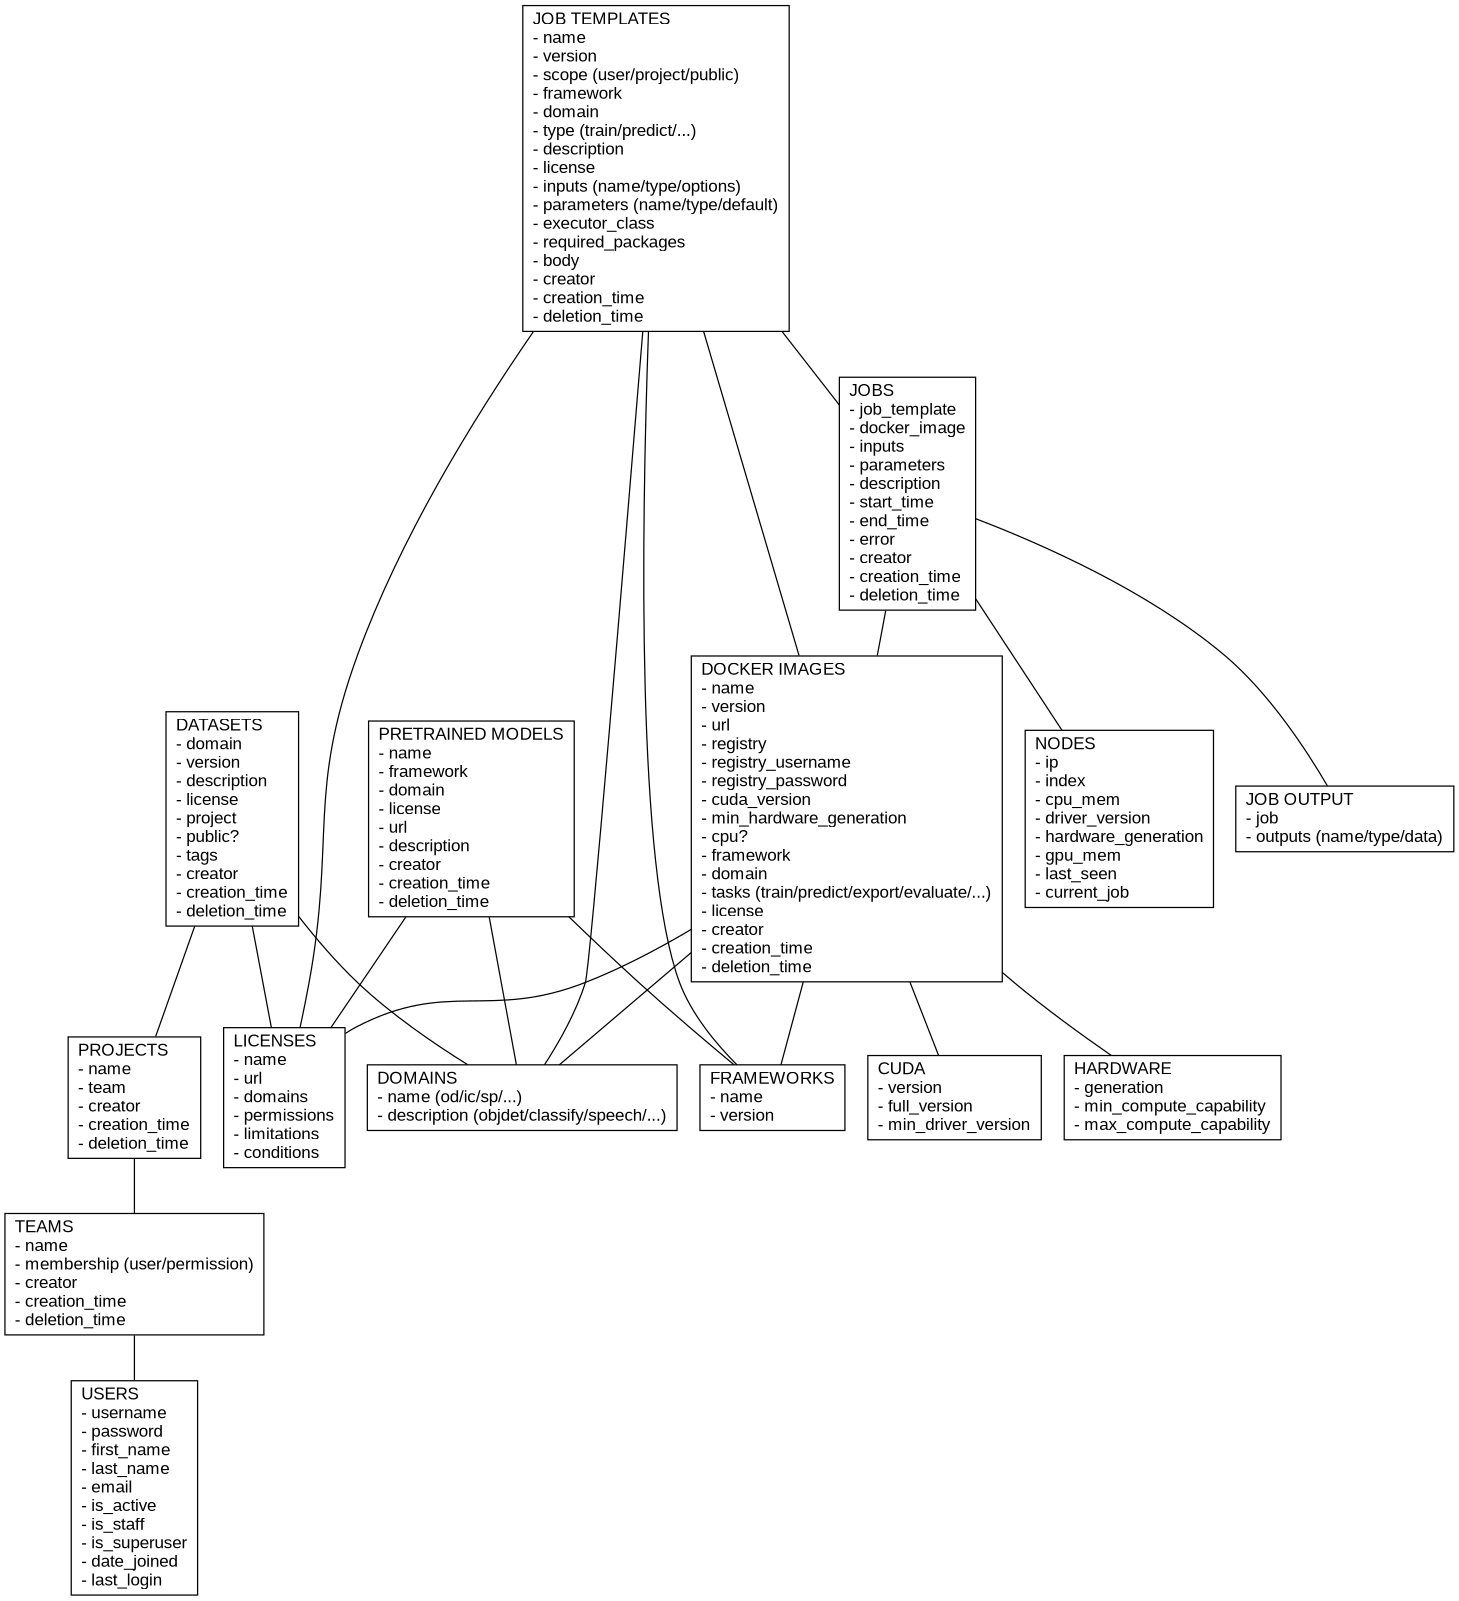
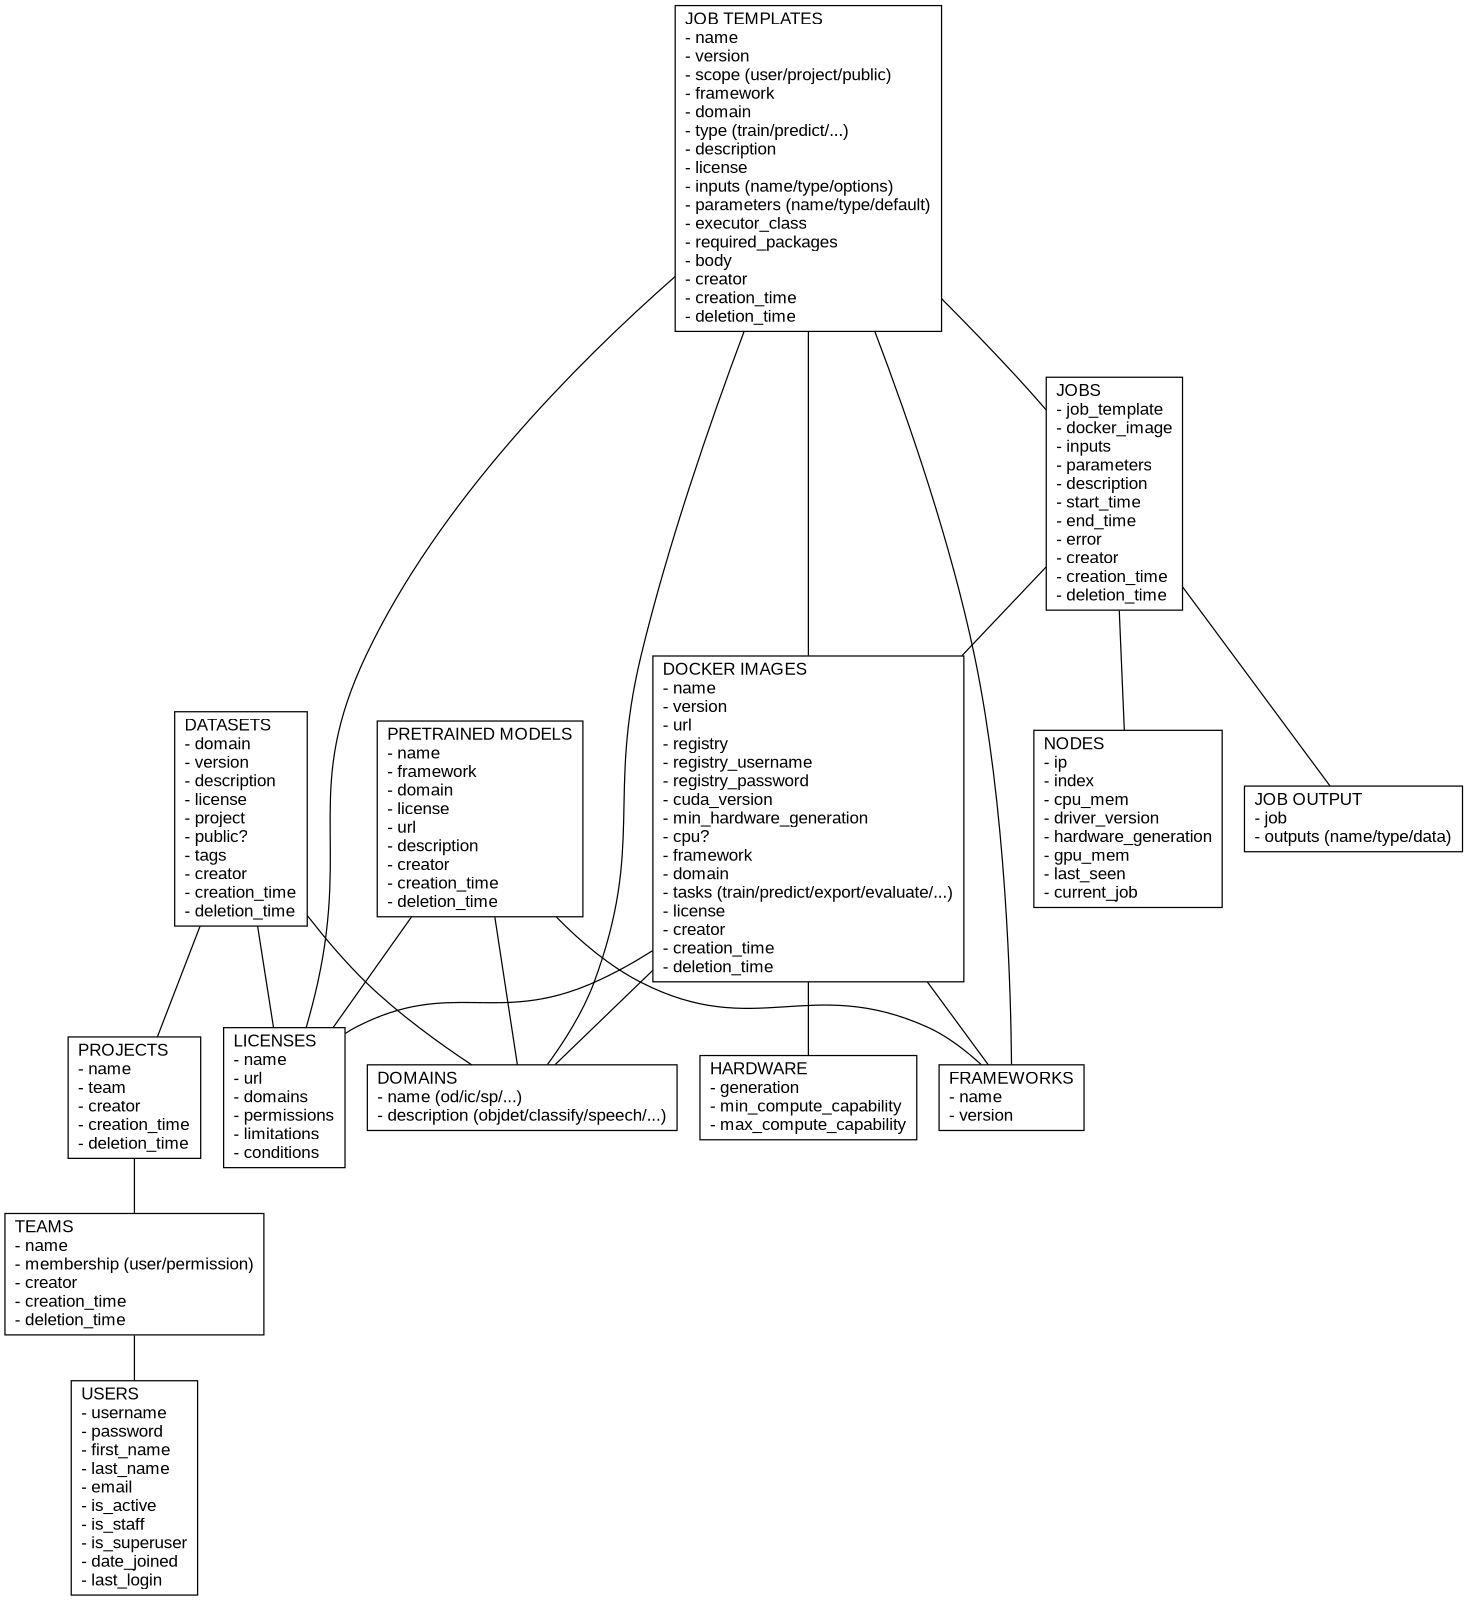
node "CUDA - version - full_version - min_driver_version": removed
